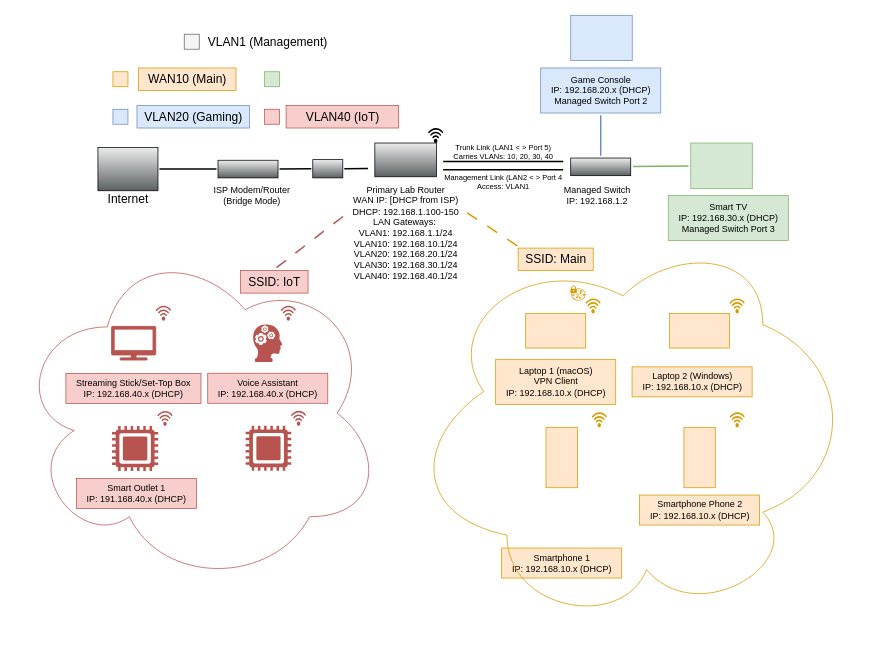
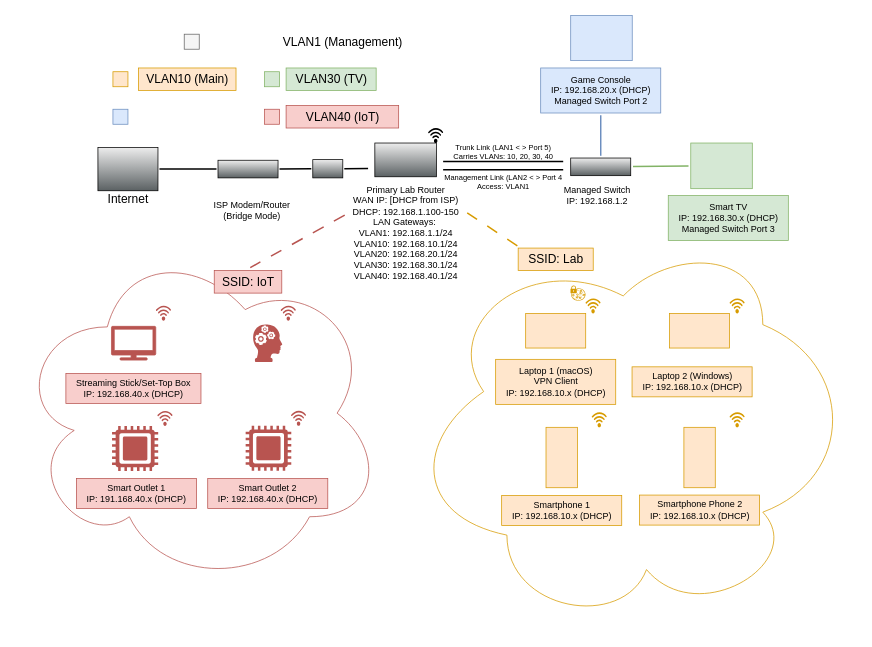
node "VLAN1 (Management)": moved (267, 42) -> (342, 42)
node "WAN10 (Main)": label "WAN10 (Main)" -> "VLAN10 (Main)"
node "VLAN30 (TV)": added
node "VLAN20 (Gaming)": removed
node "ISP Modem/Router (Bridge Mode)": moved (252, 195) -> (252, 210)
node "SSID: Main": label "SSID: Main" -> "SSID: Lab"
node "SSID: IoT": moved (274, 282) -> (248, 282)
node "Voice Assistant IP: 192.168.40.x (DHCP)": removed
node "Smart Outlet 2 IP: 192.168.40.x (DHCP)": added
node "Smartphone 1 IP: 192.168.10.x (DHCP)": moved (561, 563) -> (561, 510)
